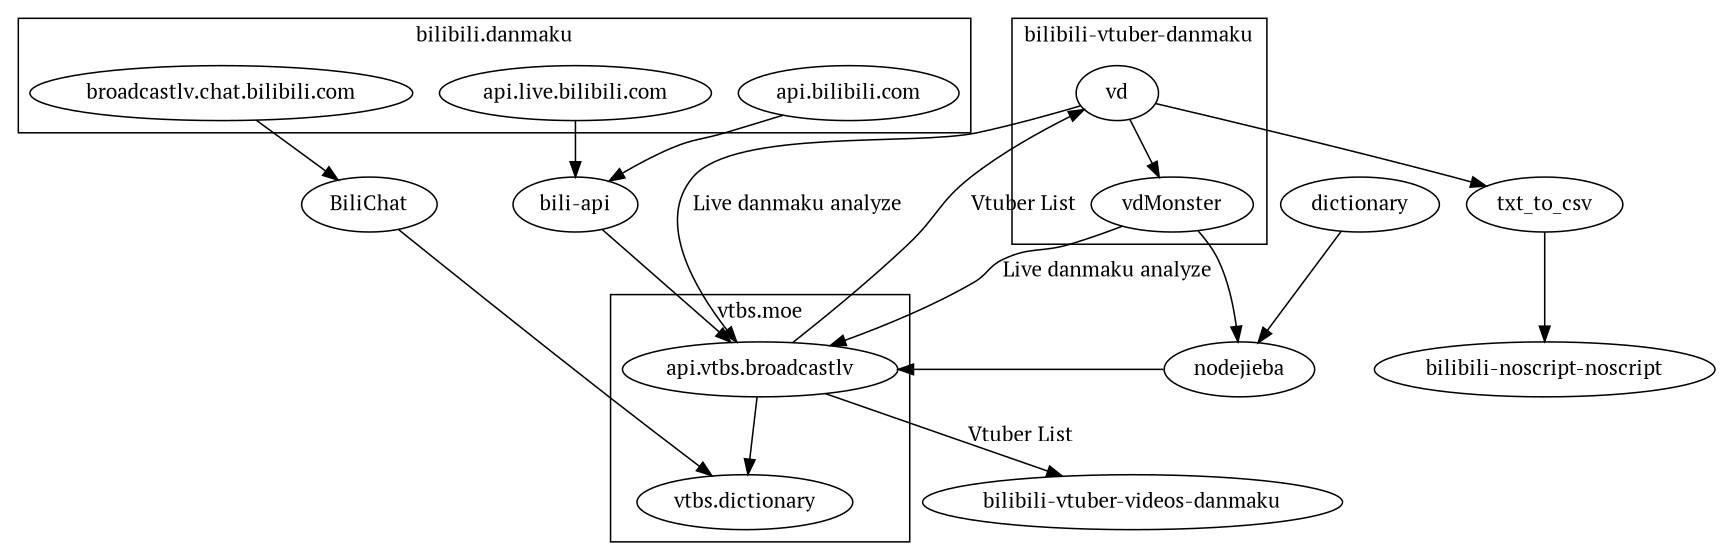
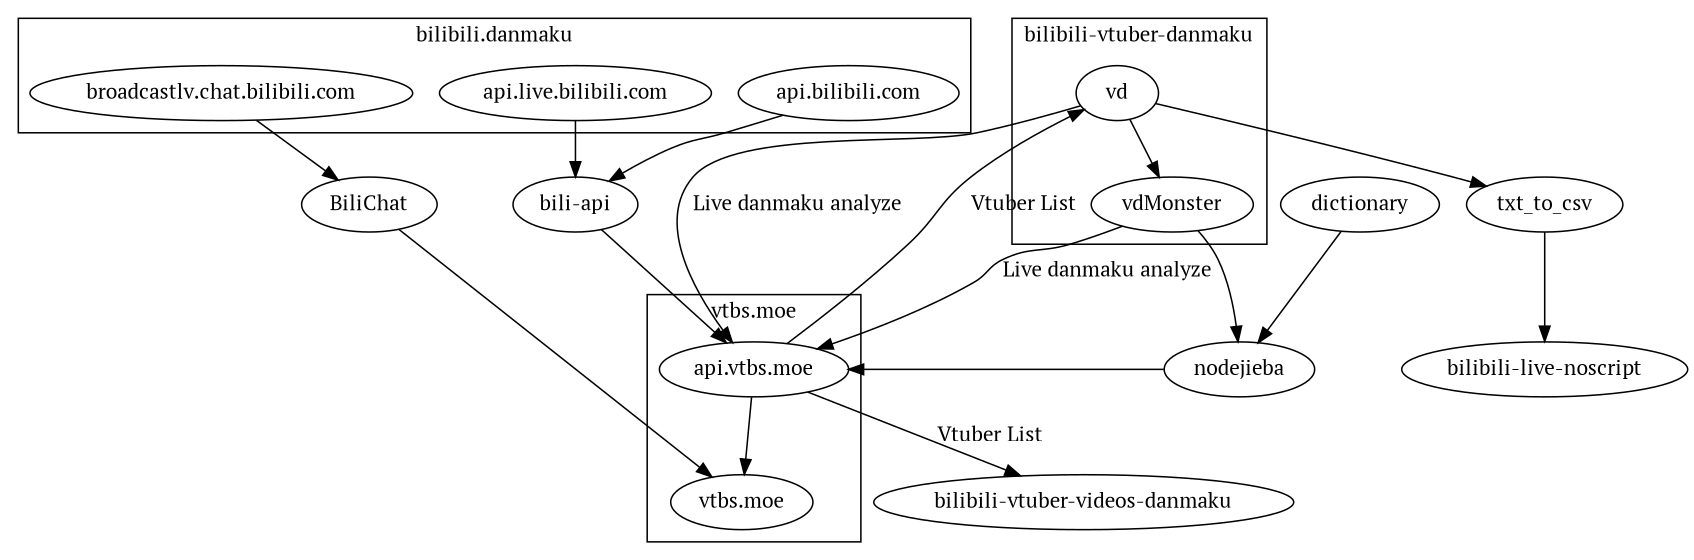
node "api.vtbs.broadcastlv": label "api.vtbs.broadcastlv" -> "api.vtbs.moe"
node "bilibili-noscript-noscript": label "bilibili-noscript-noscript" -> "bilibili-live-noscript"
node "vtbs.dictionary": label "vtbs.dictionary" -> "vtbs.moe"
